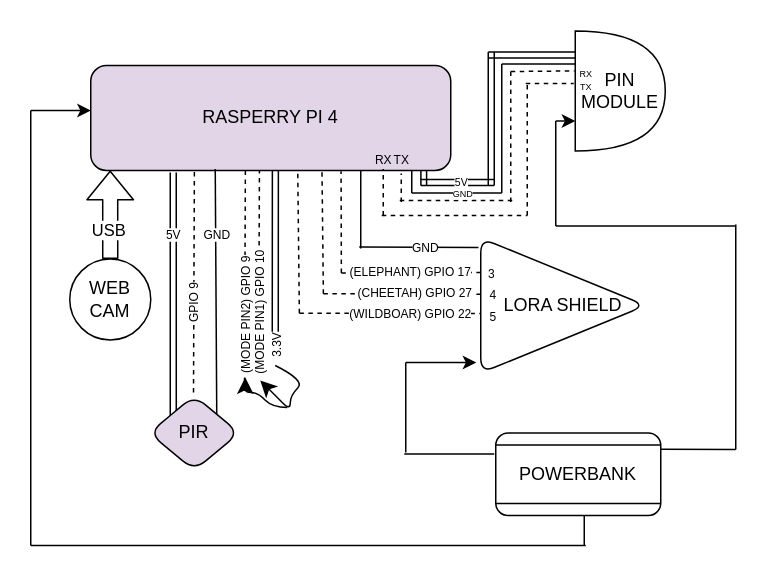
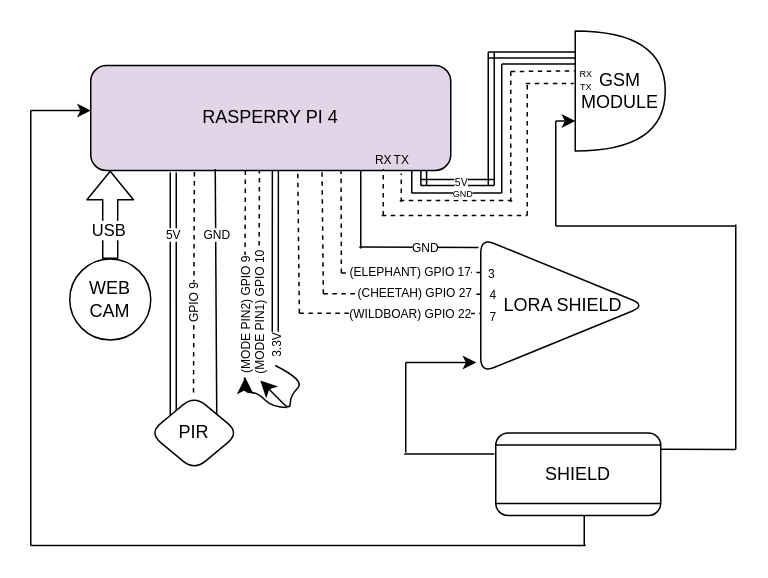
node "PIN MODULE": label "PIN MODULE" -> "GSM MODULE"
node "5": label "5" -> "7"
node "PIR": fillcolor #e1d5e7 -> #ffffff
node "POWERBANK": label "POWERBANK" -> "SHIELD"
